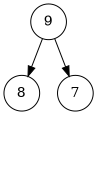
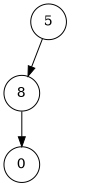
node "9": label "9" -> "5"
node "7": removed
node "0": added
